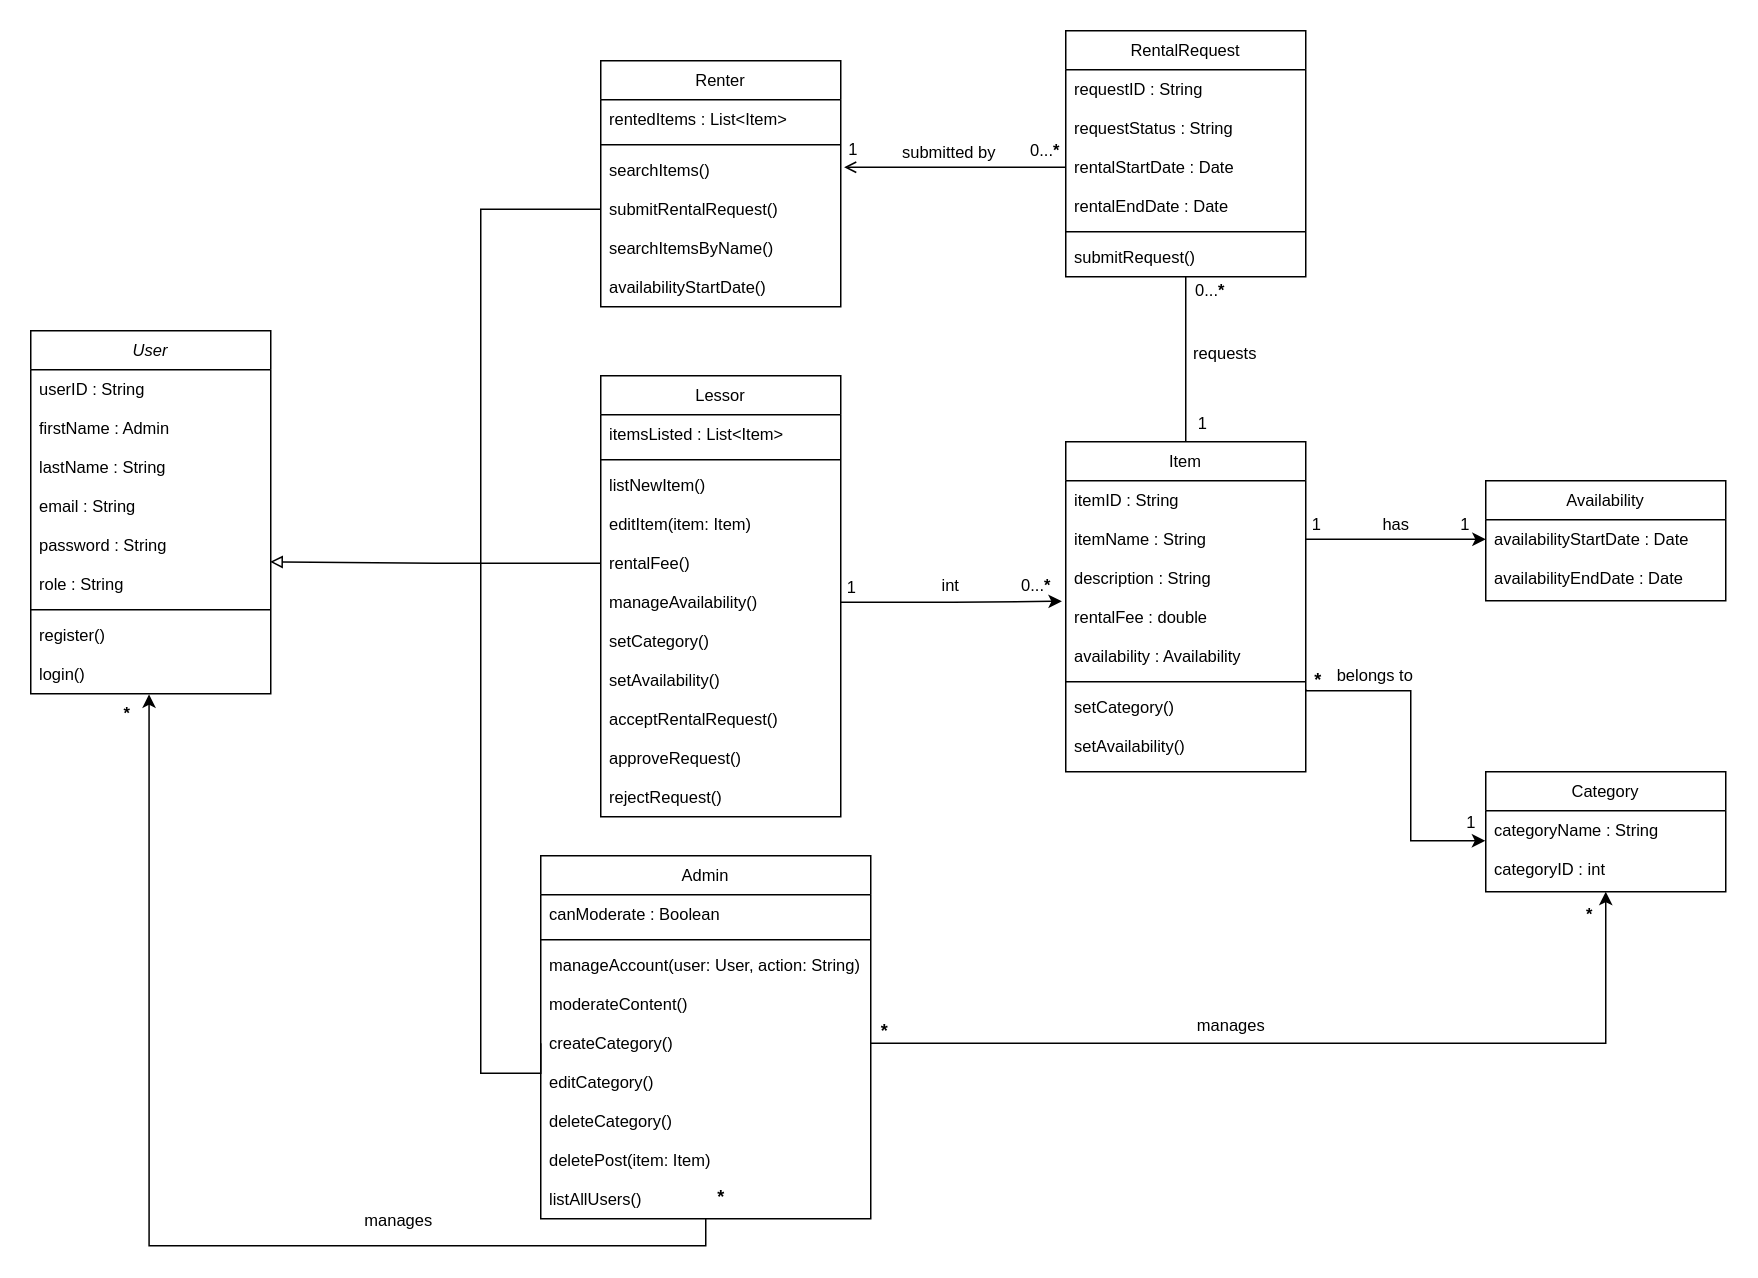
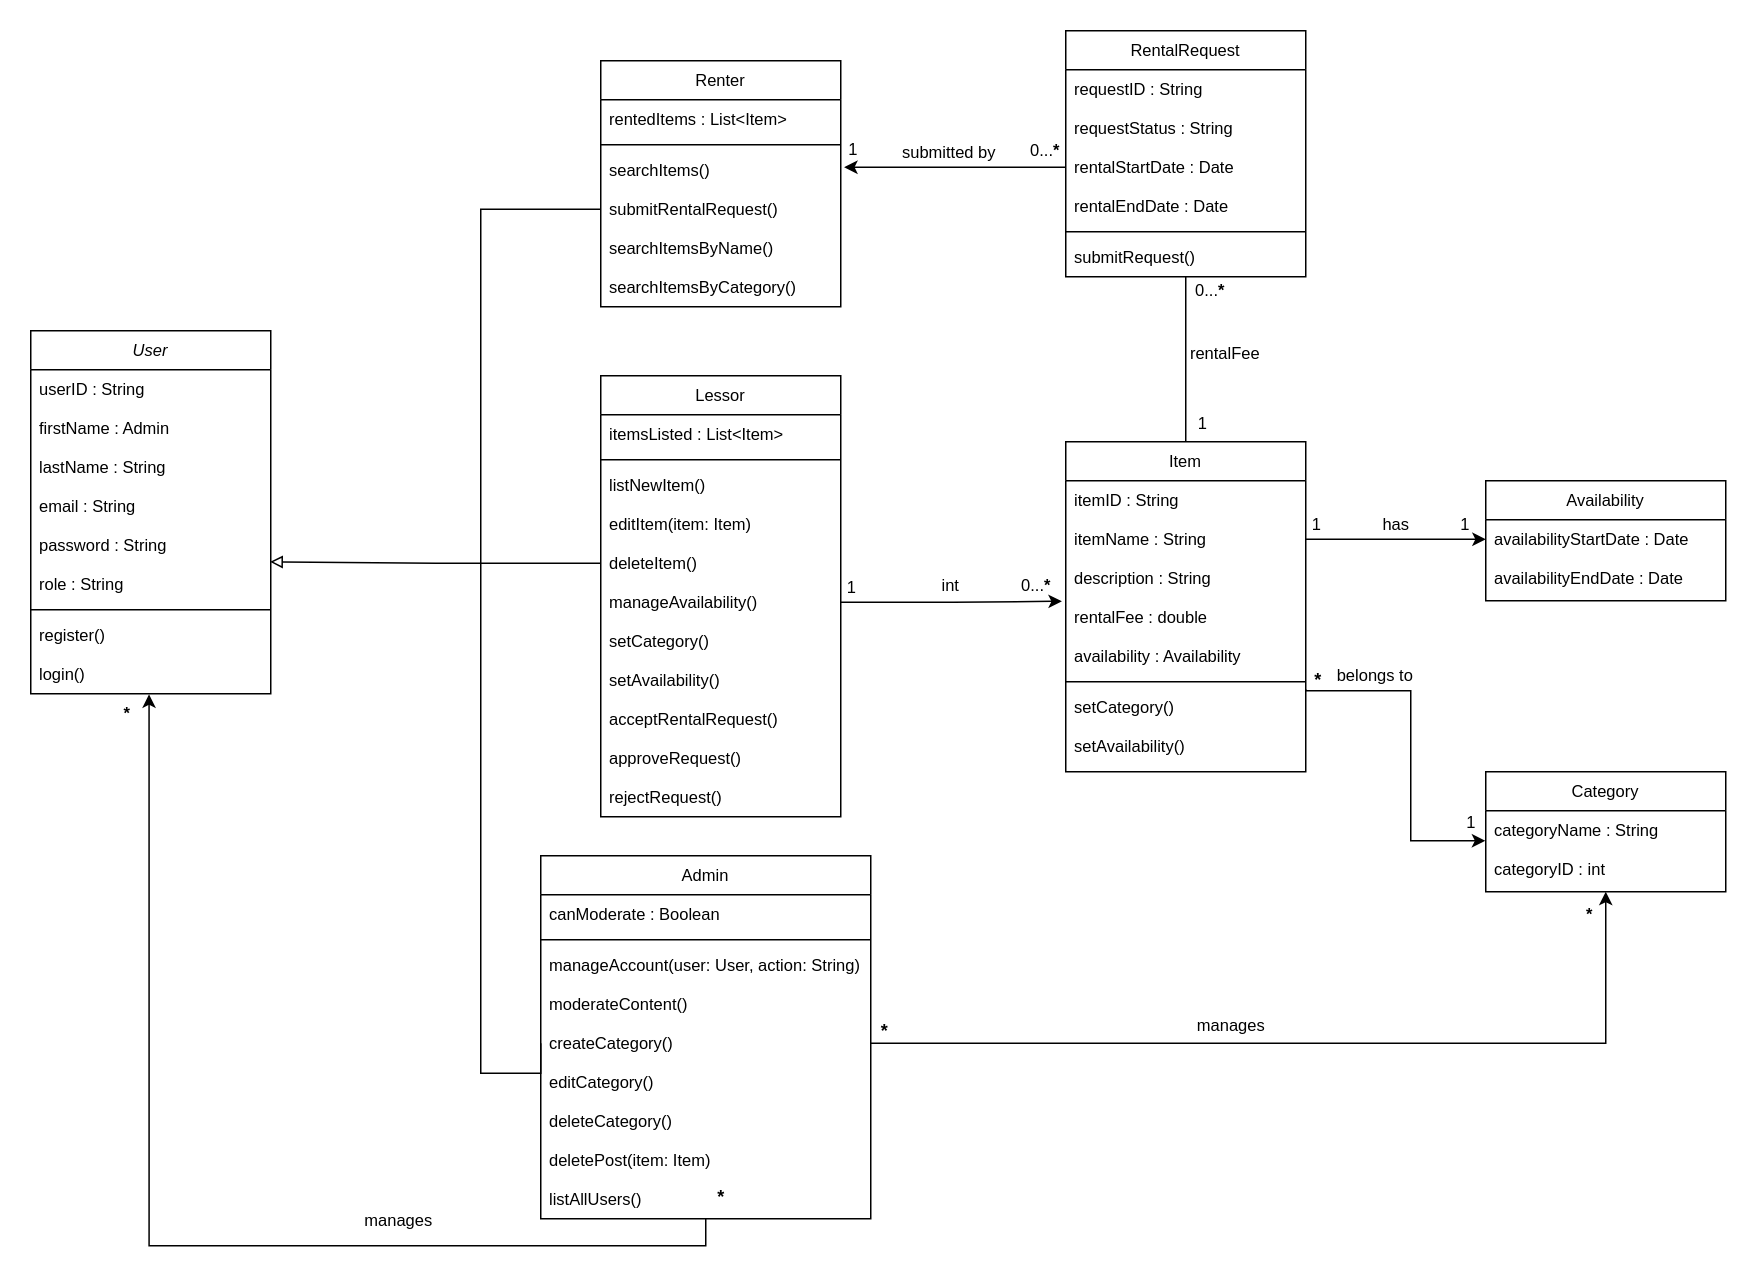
edge "rentalStartDate : Date" -> "searchItems()": arrowhead open -> classic
node "availabilityStartDate()": label "availabilityStartDate()" -> "searchItemsByCategory()"
node "requests": label "requests" -> "rentalFee"
node "rentalFee()": label "rentalFee()" -> "deleteItem()"
